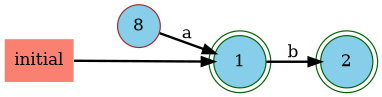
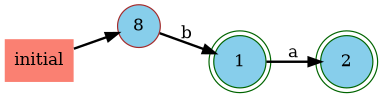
edge "8" -> "1": label "a" -> "b"
edge "1" -> "2": label "b" -> "a"
edge "initial" -> "1": now "initial" -> "8"
